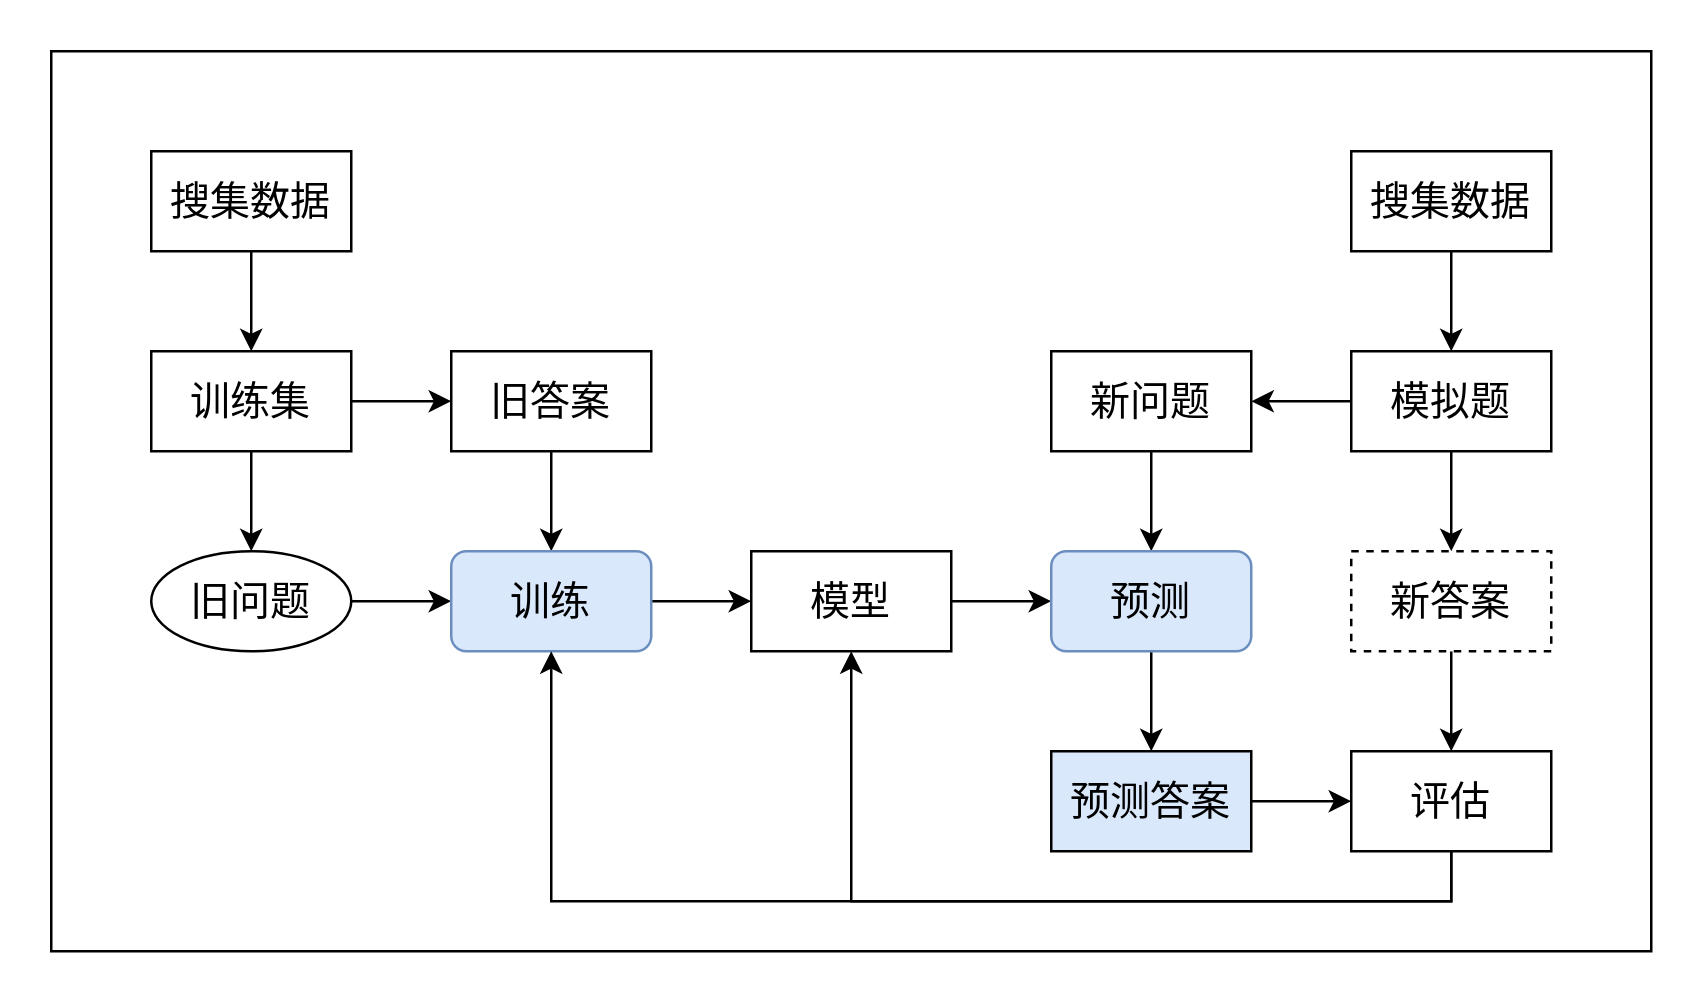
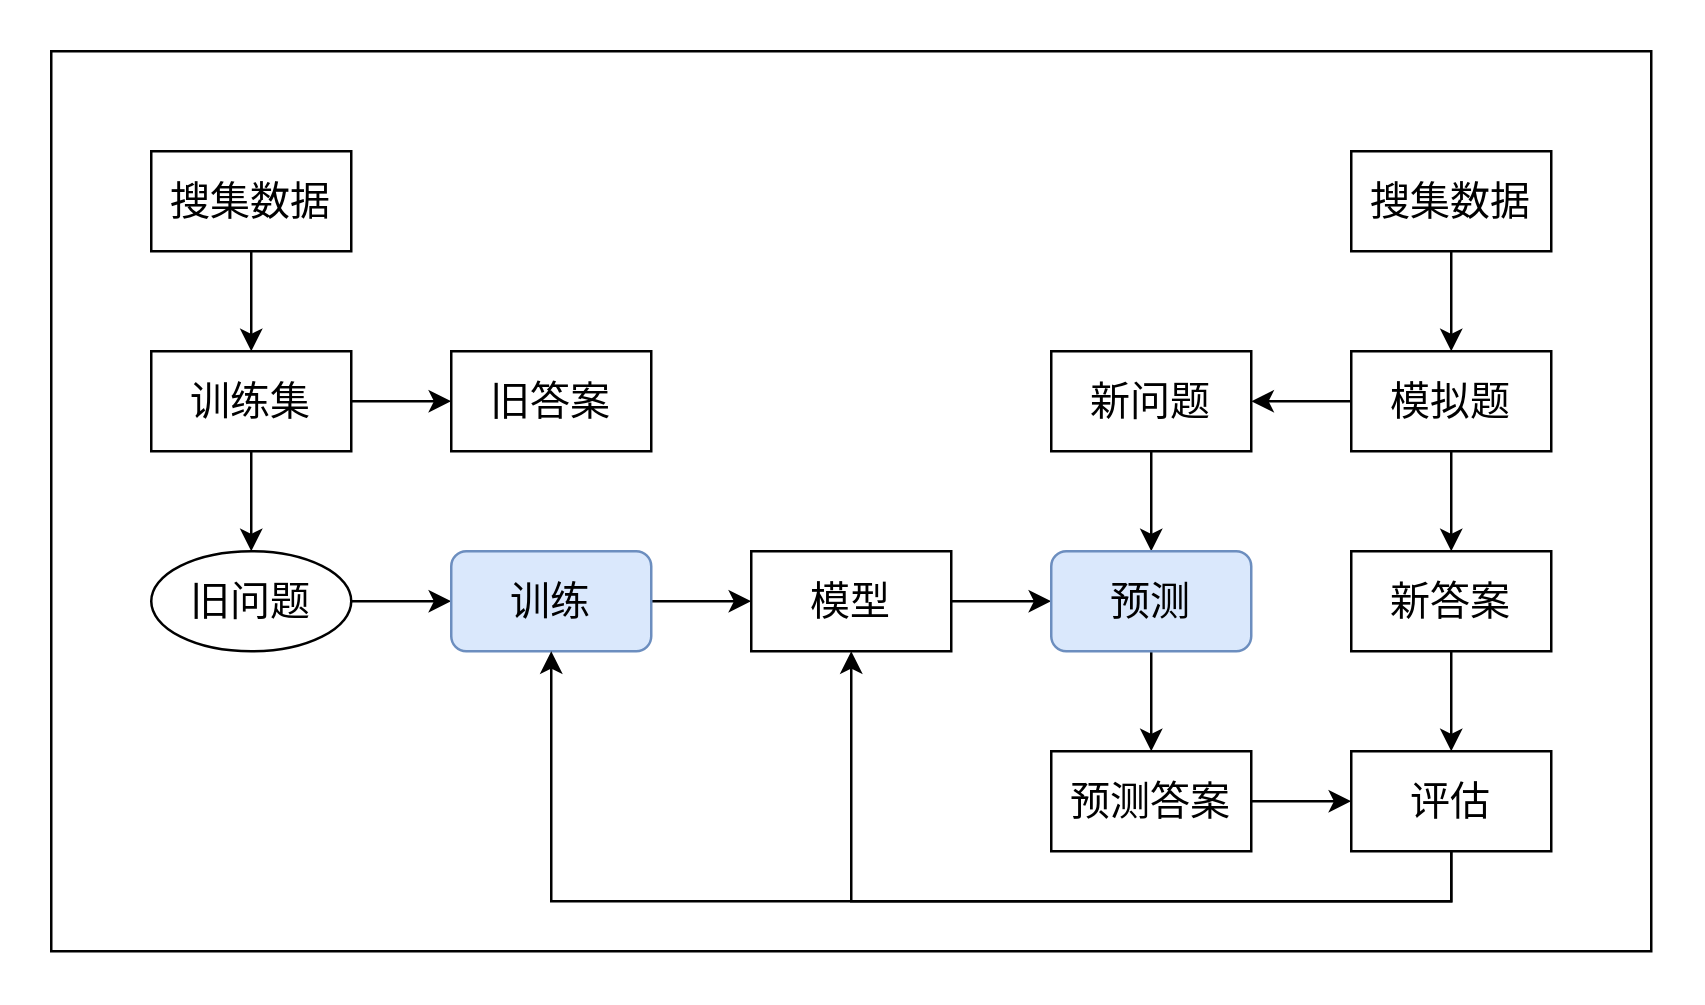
edge "旧答案" -> "训练": removed
node "新答案": style dashed -> solid
node "预测答案": fillcolor #dae8fc -> #ffffff
